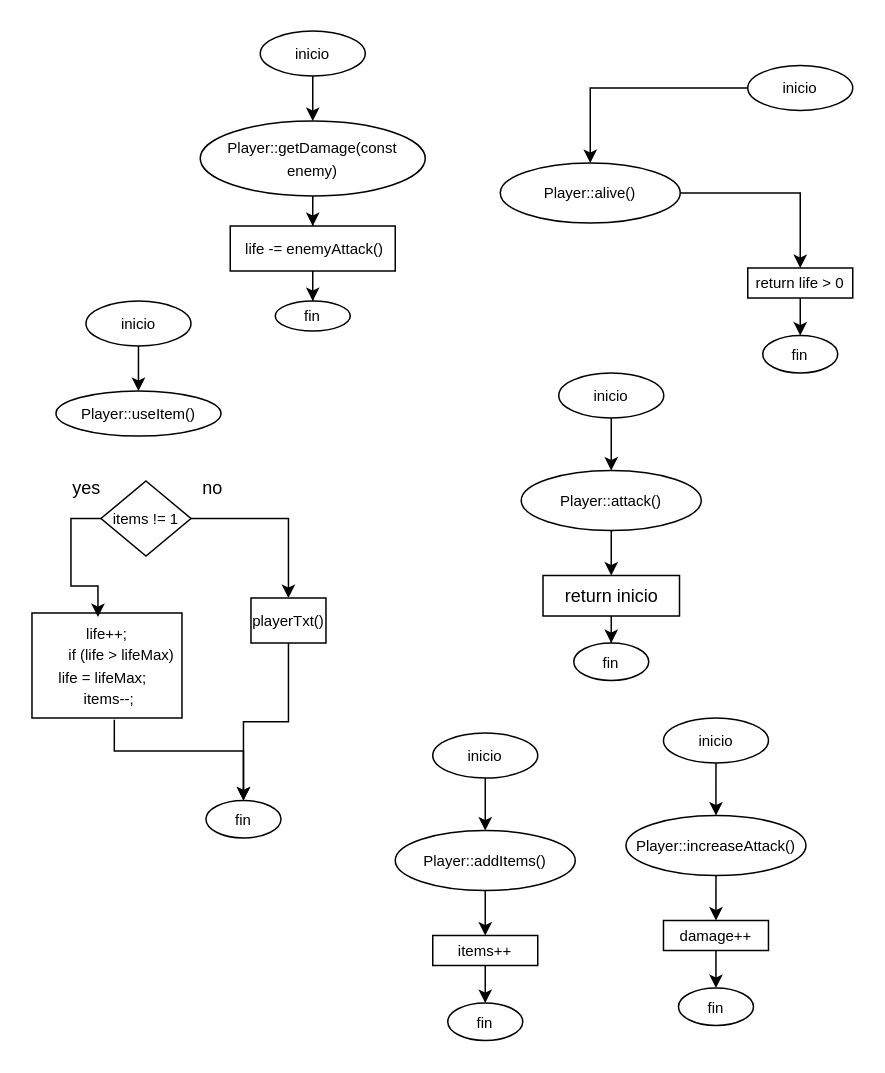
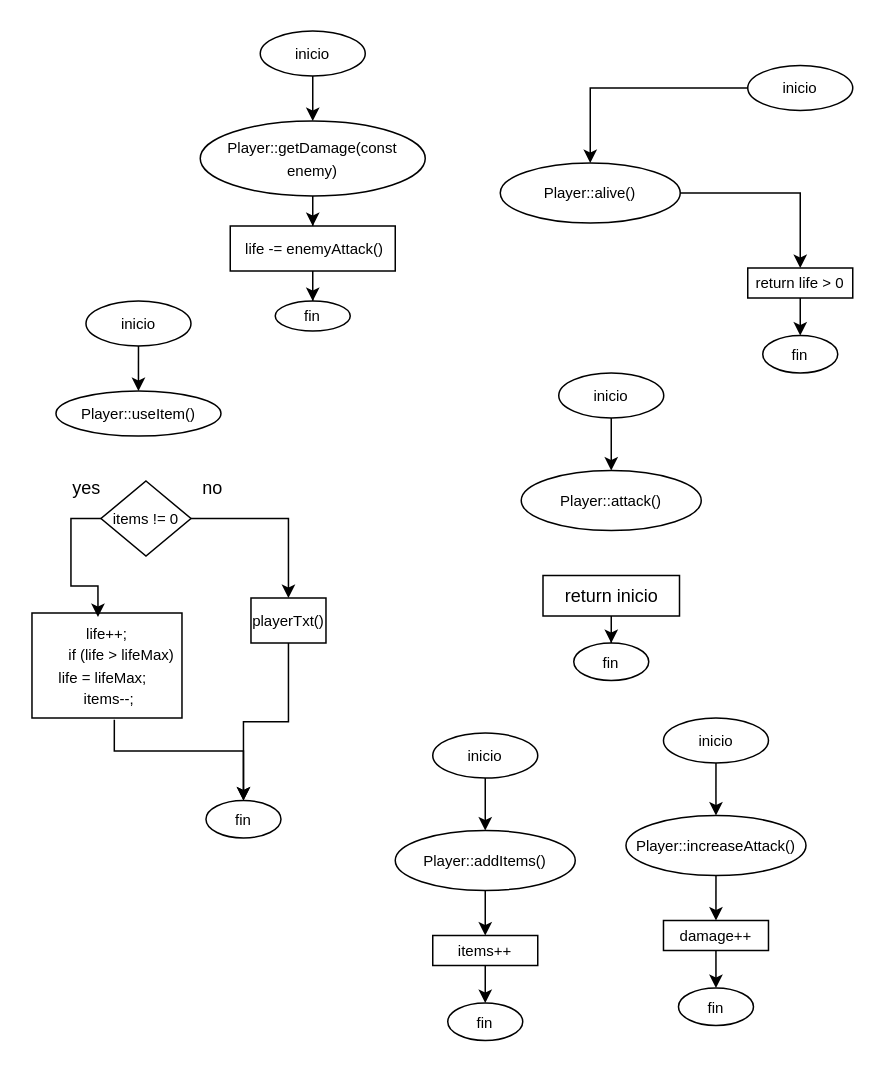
node "items != 1": label "items != 1" -> "items != 0"
edge "Player::attack()" -> "return inicio": removed
